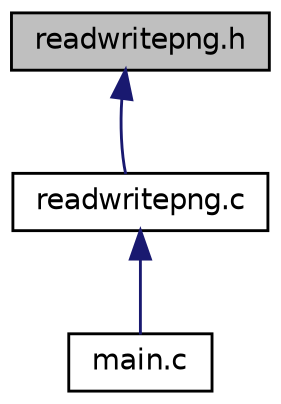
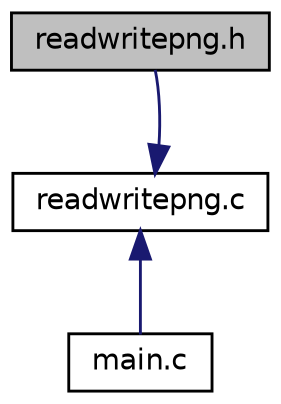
edge "readwritepng.c" -> "readwritepng.h": reversed
